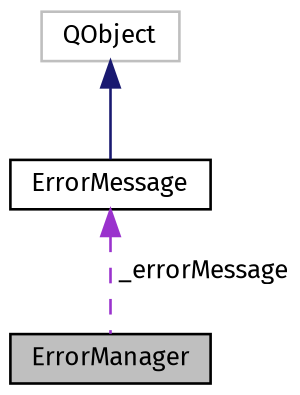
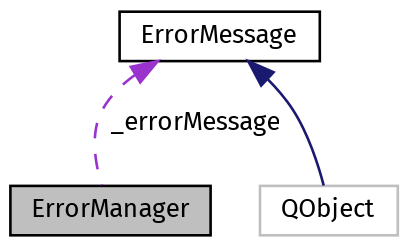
edge "ErrorMessage" -> "QObject": reversed
